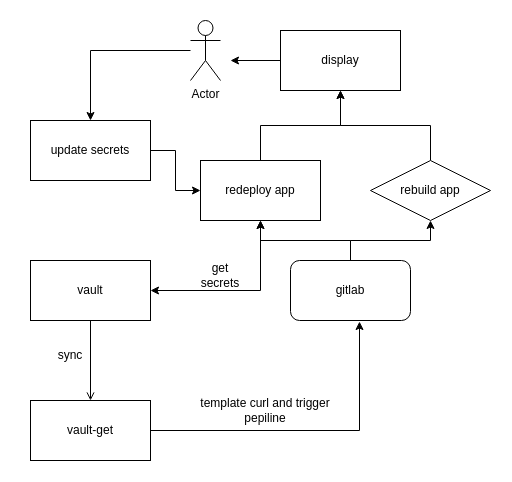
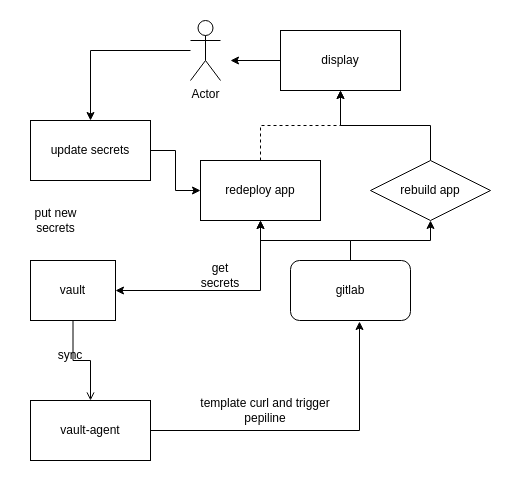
edge "redeploy app" -> "display": style solid -> dashed
node "put new secrets": added
node "vault": size 120x60 -> 85x60
node "vault-get": label "vault-get" -> "vault-agent"
